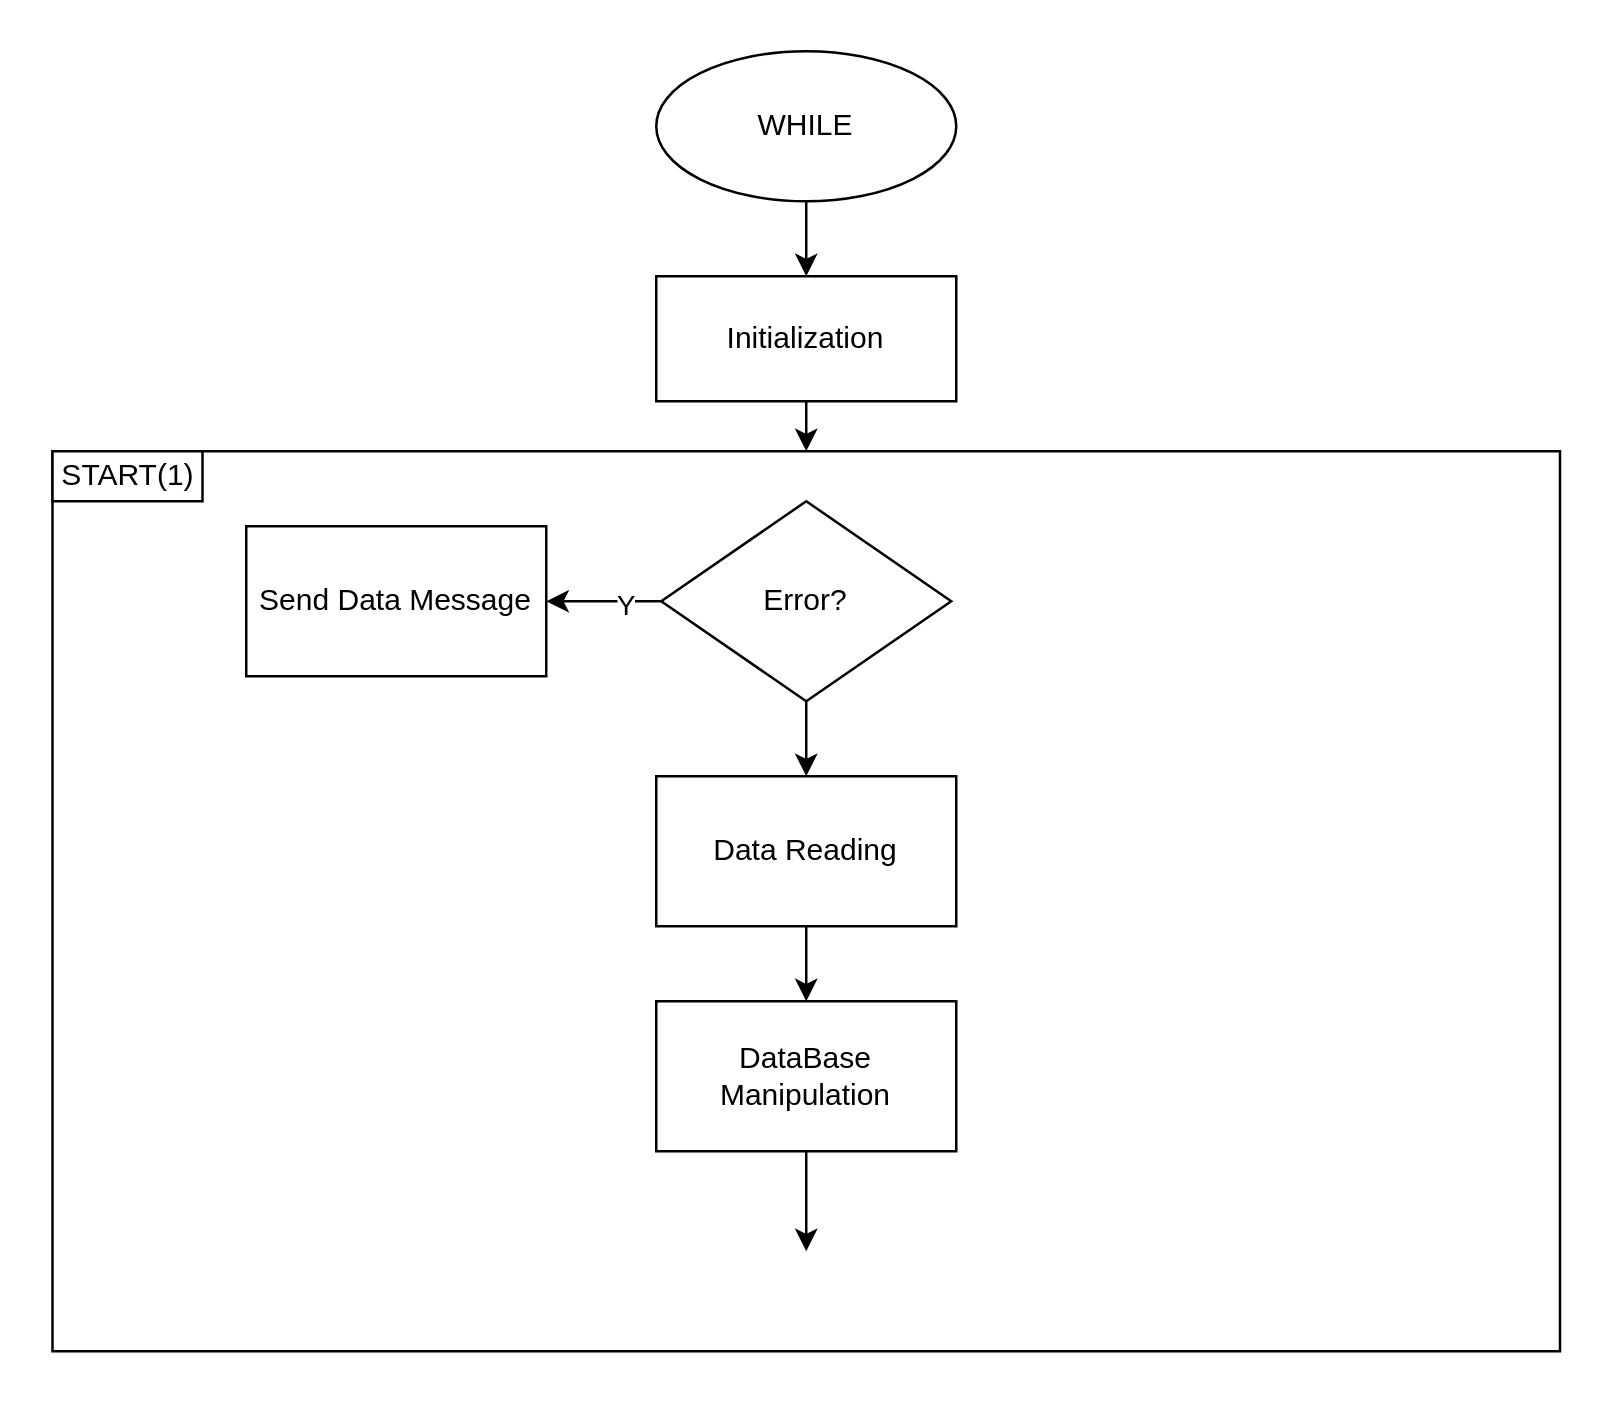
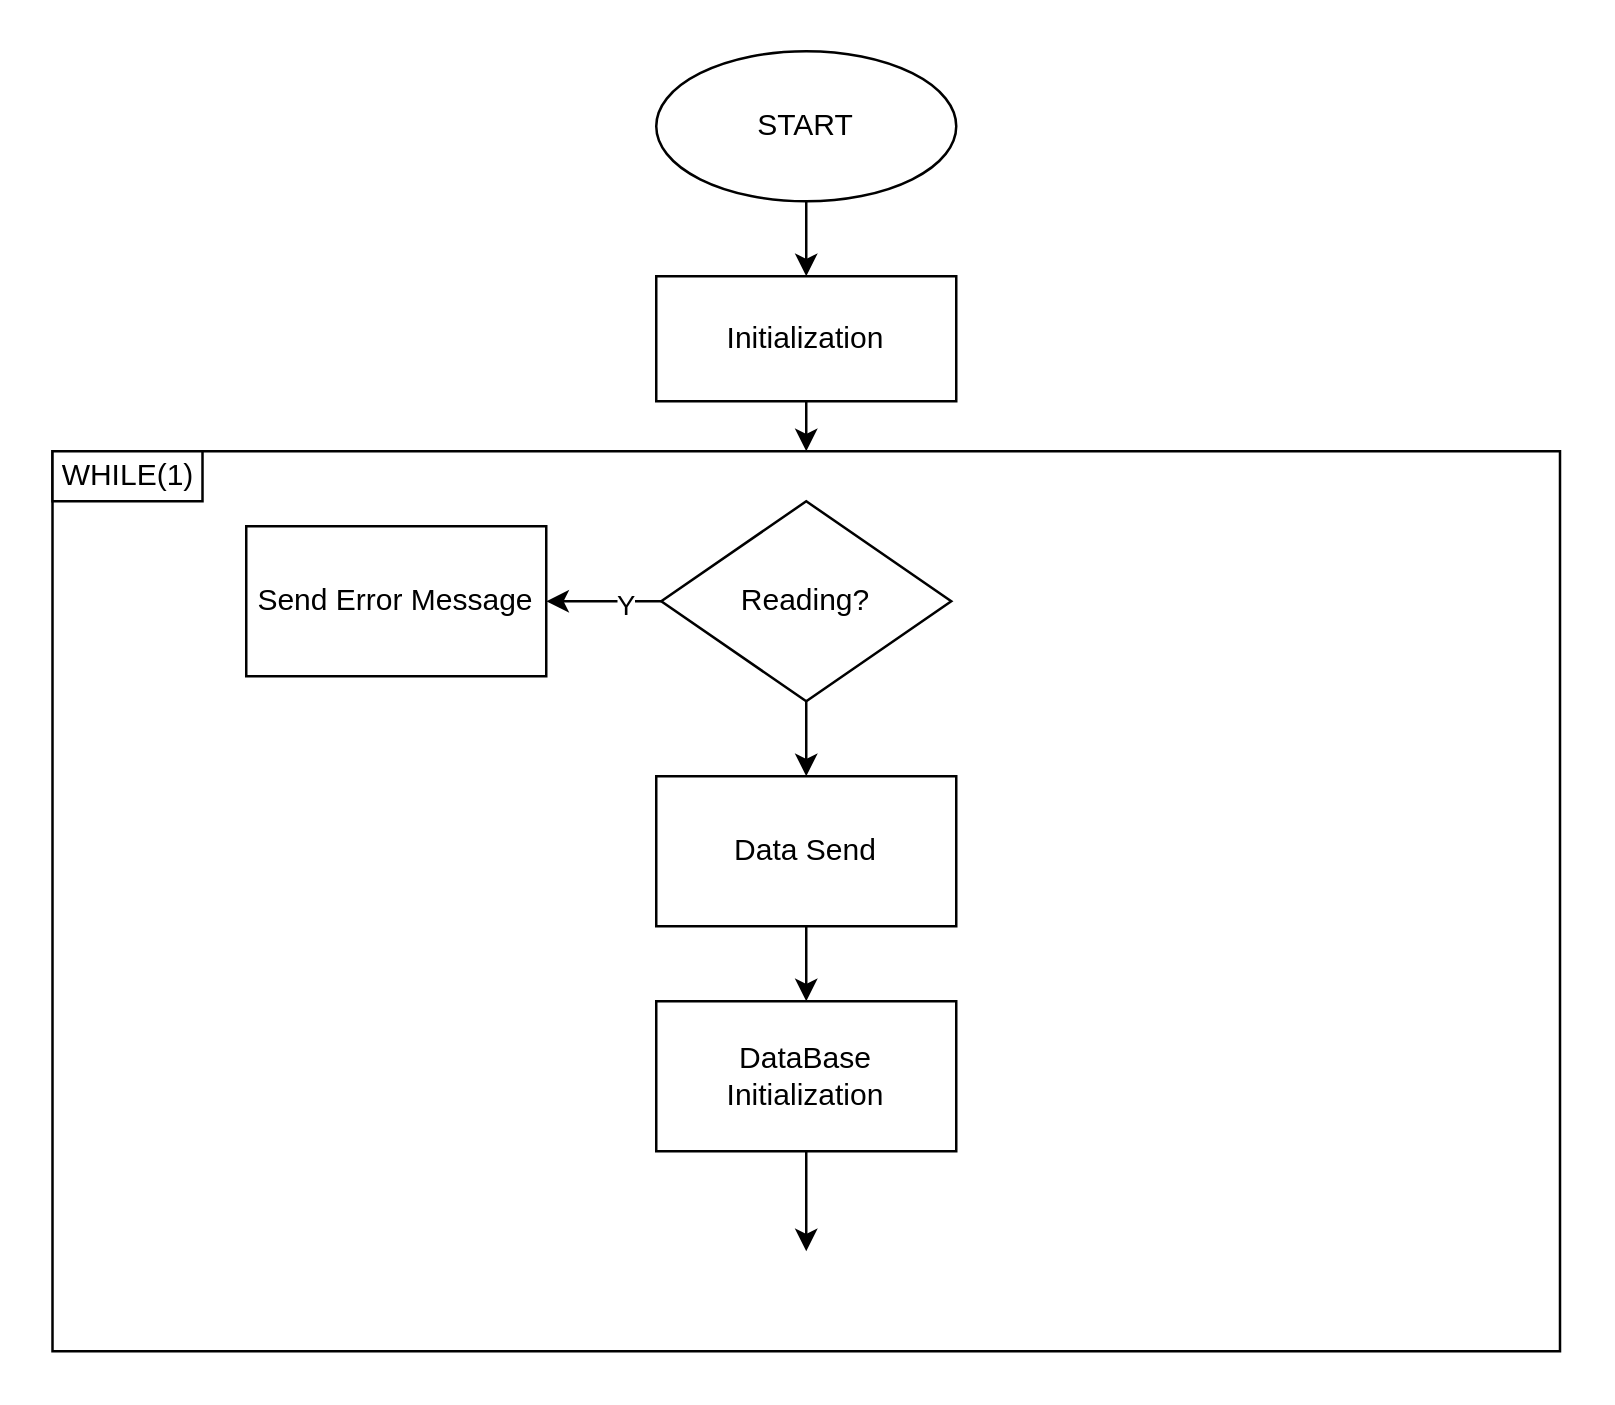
node "WHILE": label "WHILE" -> "START"
node "START(1)": label "START(1)" -> "WHILE(1)"
node "Send Data Message": label "Send Data Message" -> "Send Error Message"
node "Error?": label "Error?" -> "Reading?"
node "Data Reading": label "Data Reading" -> "Data Send"
node "DataBase Manipulation": label "DataBase Manipulation" -> "DataBase Initialization"
